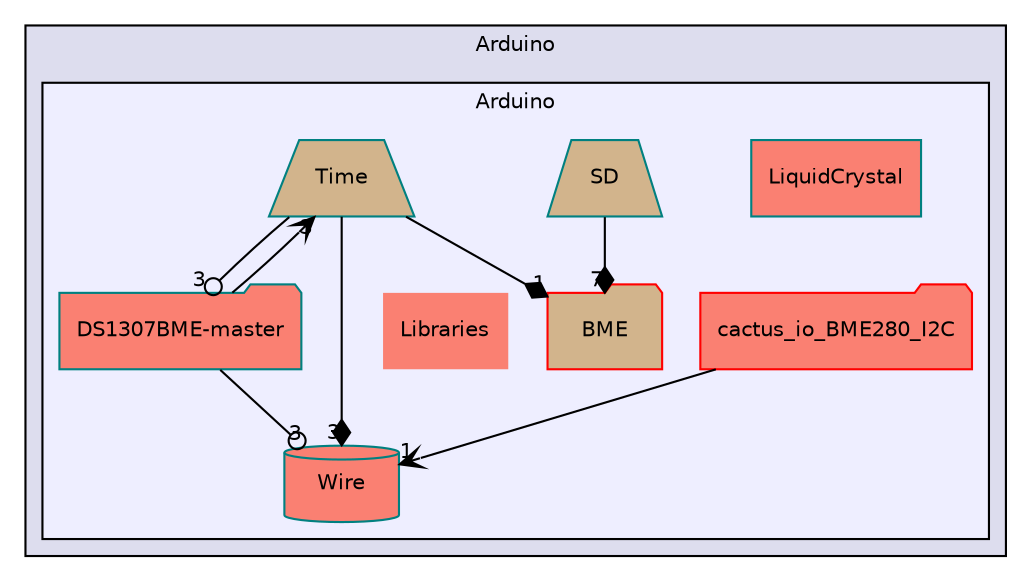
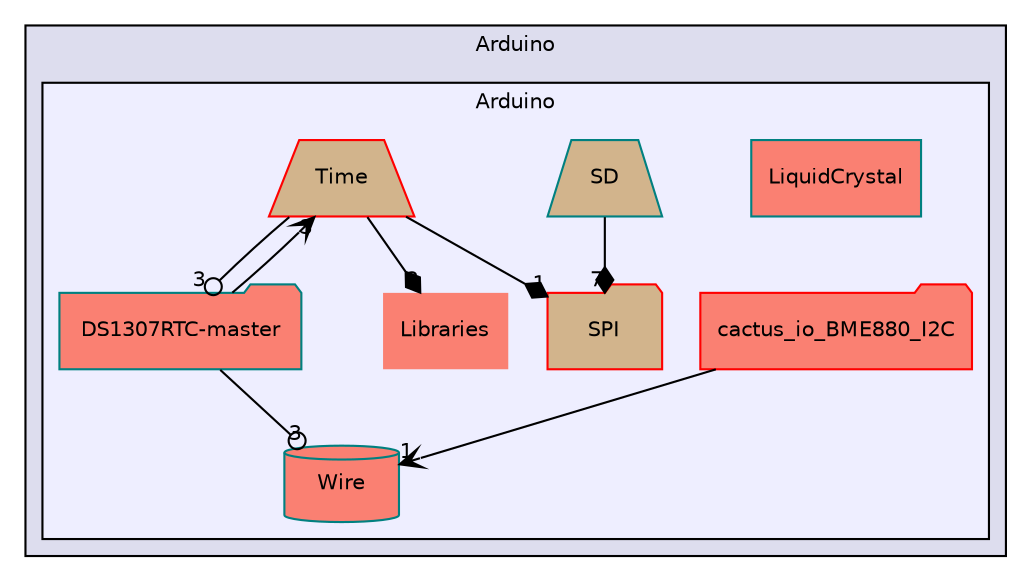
node "Time": color teal -> red
edge "Time" -> "Wire": now "Time" -> "Libraries"
node "DS1307BME-master": label "DS1307BME-master" -> "DS1307RTC-master"
node "BME": label "BME" -> "SPI"
node "cactus_io_BME280_I2C": label "cactus_io_BME280_I2C" -> "cactus_io_BME880_I2C"
